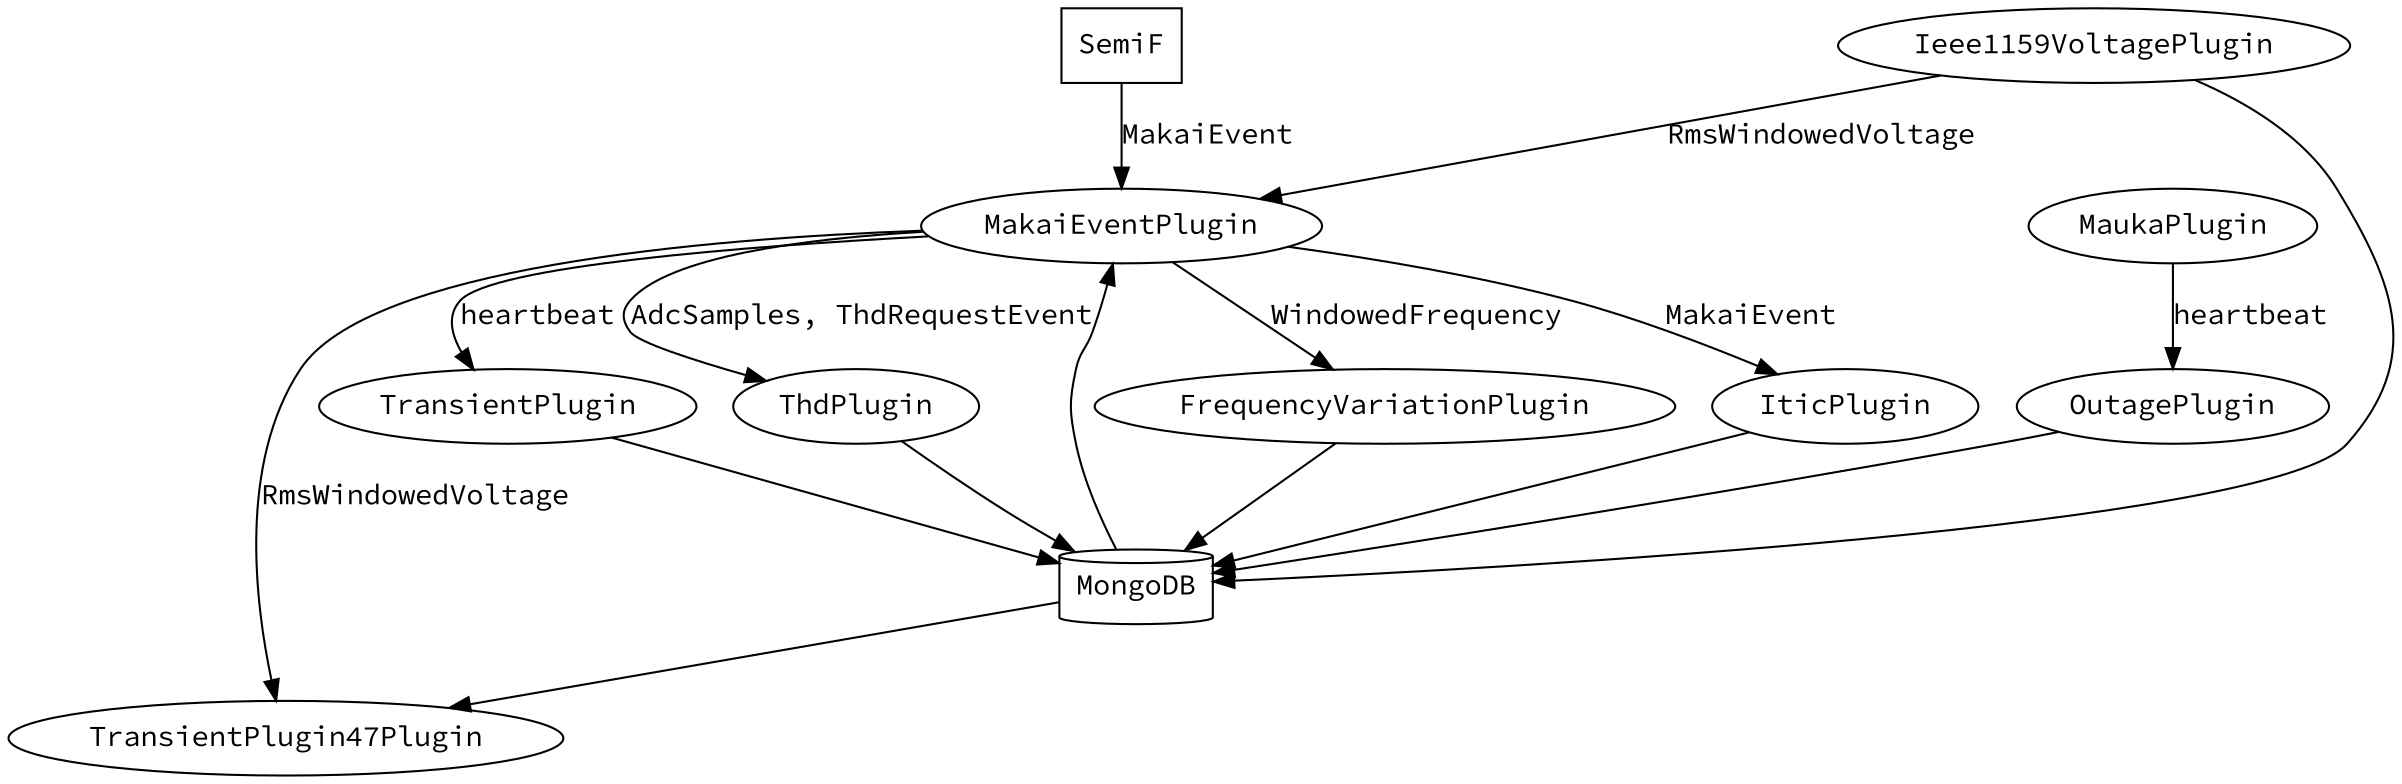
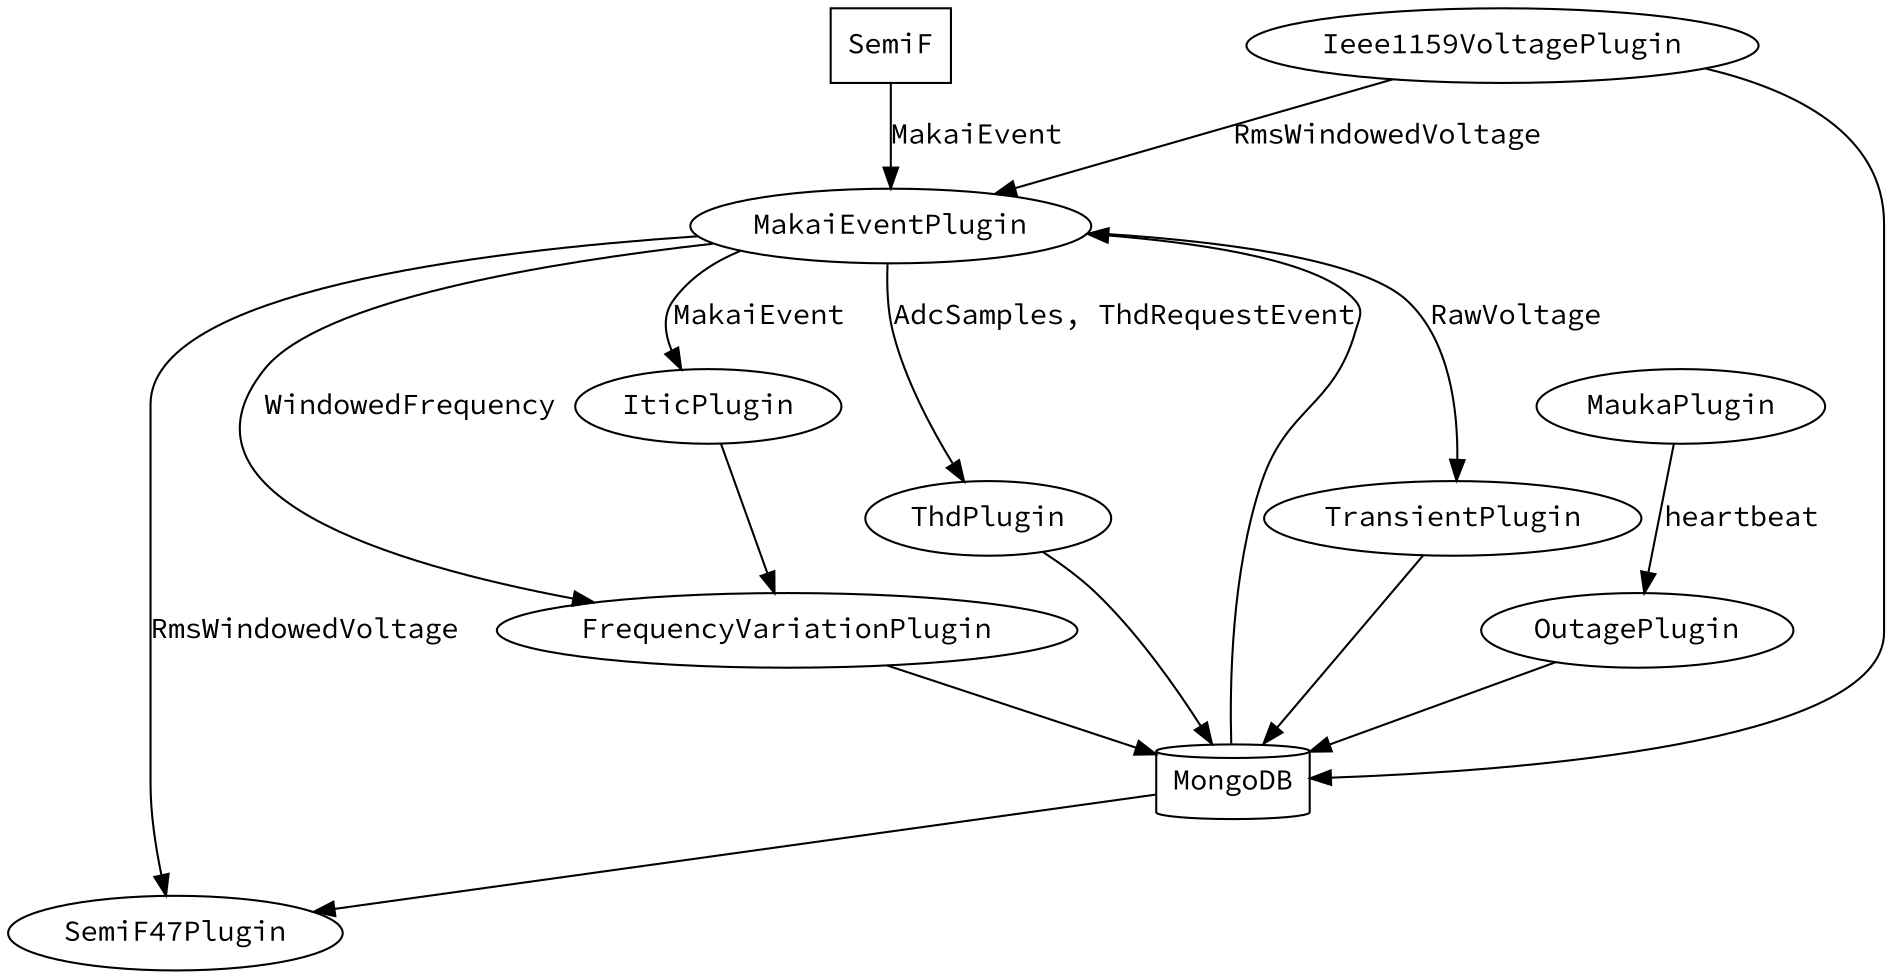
edge "MakaiEventPlugin" -> "TransientPlugin": label "heartbeat" -> "RawVoltage"
edge "IticPlugin" -> "MongoDB": now "IticPlugin" -> "FrequencyVariationPlugin"
node "TransientPlugin47Plugin": label "TransientPlugin47Plugin" -> "SemiF47Plugin"
